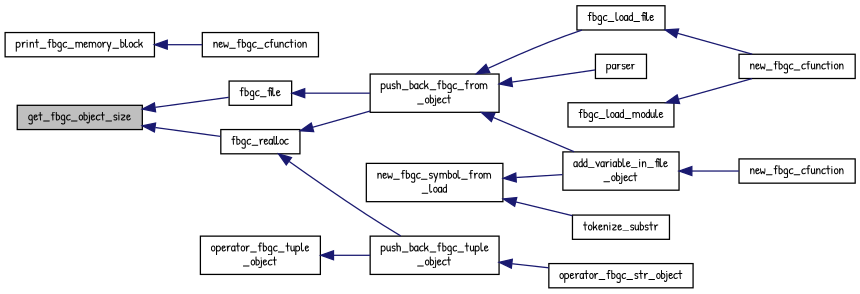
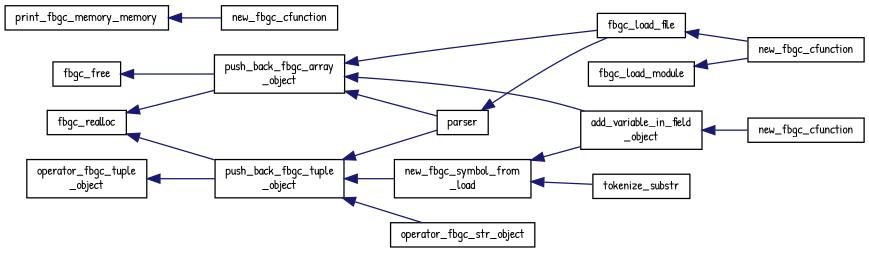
node "print_fbgc_memory_block": label "print_fbgc_memory_block" -> "print_fbgc_memory_memory"
edge "fbgc_load_file" -> "parser": added
node "fbgc_file": label "fbgc_file" -> "fbgc_free"
node "push_back_fbgc_from _object": label "push_back_fbgc_from _object" -> "push_back_fbgc_array _object"
node "get_fbgc_object_size": removed
edge "parser" -> "push_back_fbgc_tuple _object": added
node "add_variable_in_file _object": label "add_variable_in_file _object" -> "add_variable_in_field _object"
edge "new_fbgc_symbol_from _load" -> "push_back_fbgc_tuple _object": added
